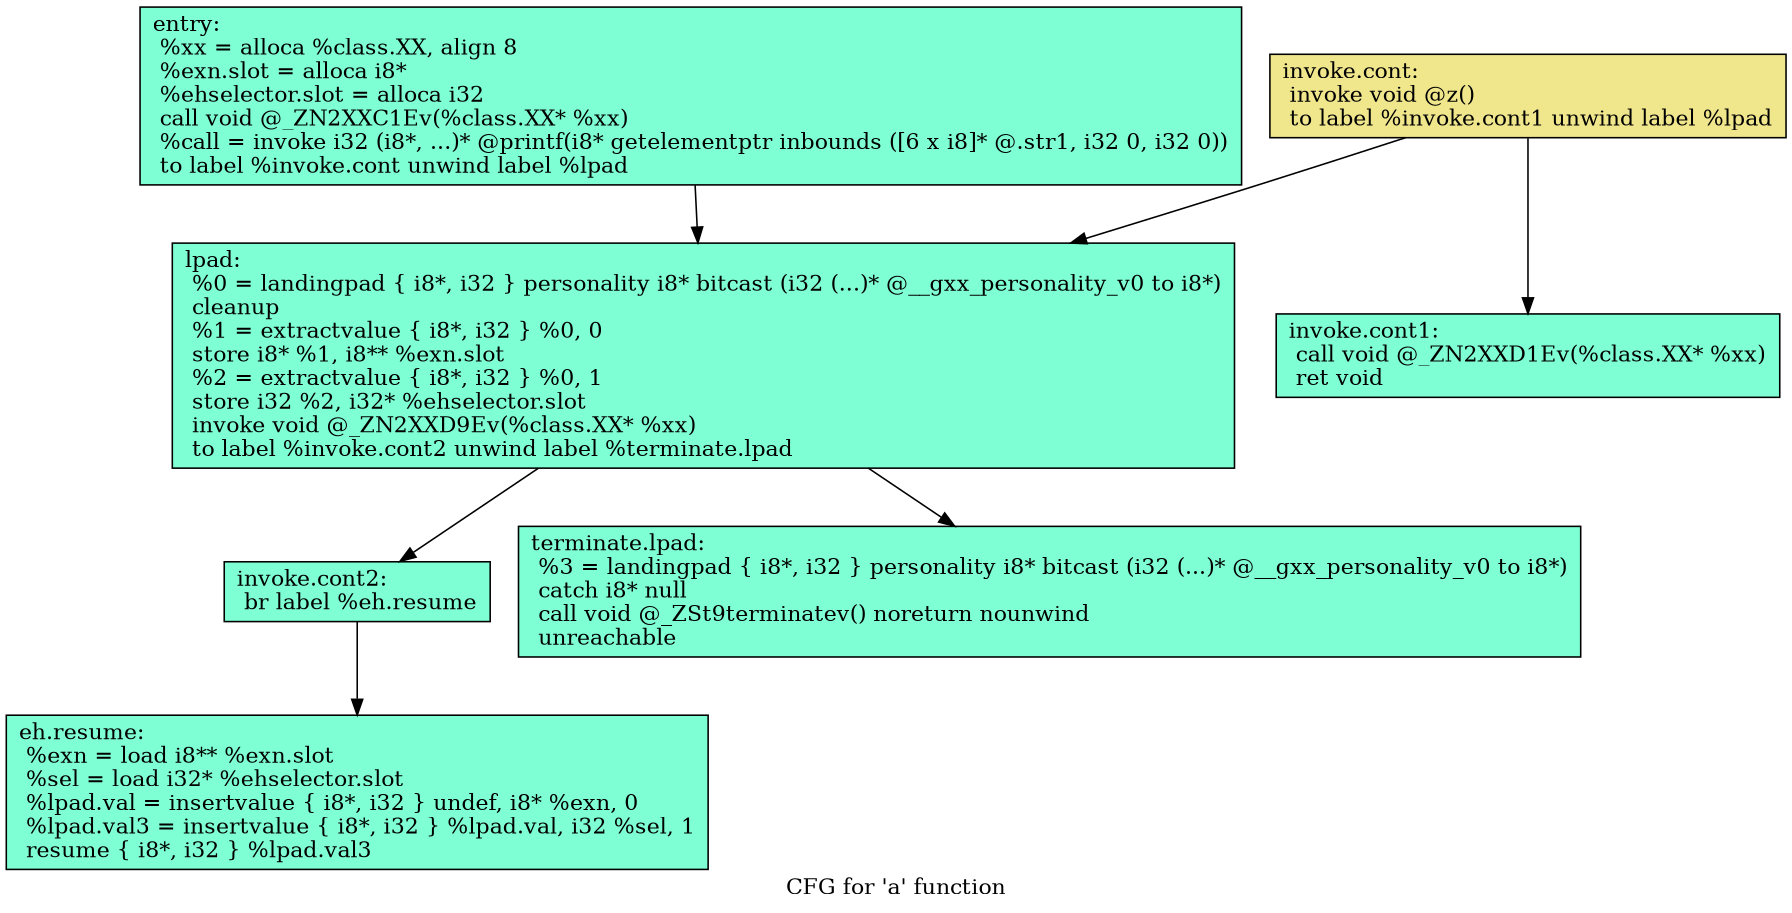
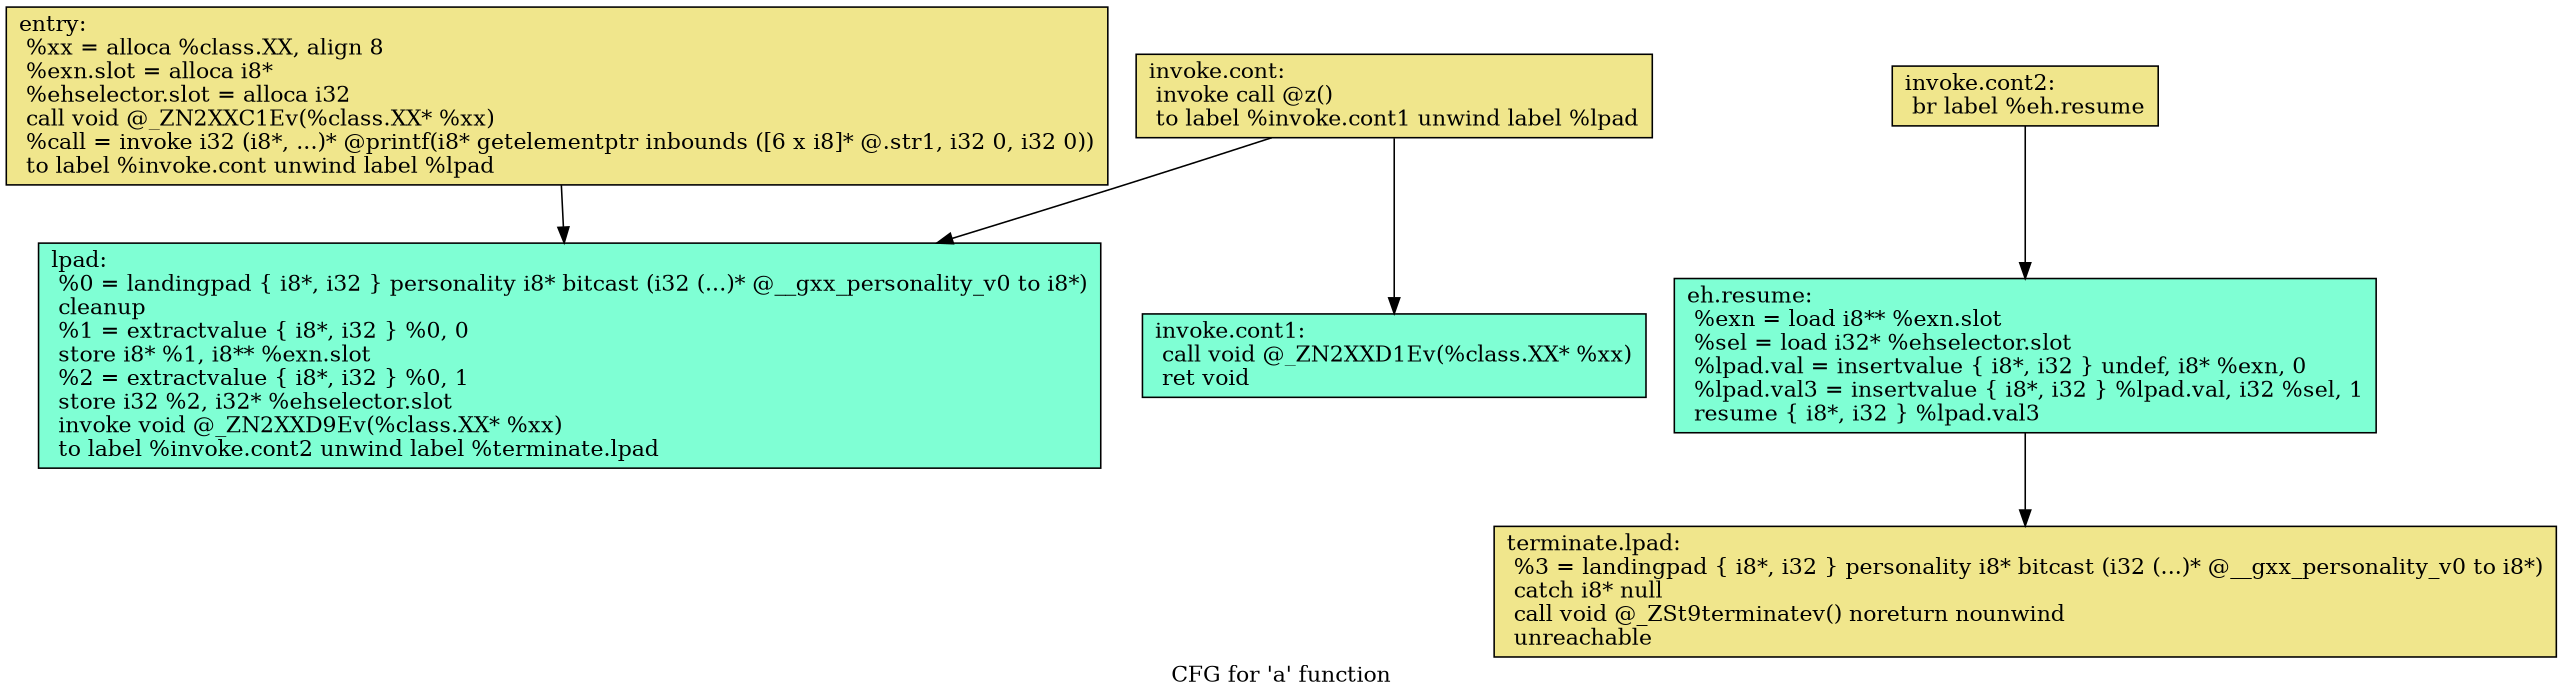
node "invoke.cont:": text "invoke void @z()" -> "invoke call @z()"
node "entry:": fillcolor aquamarine -> khaki
edge "lpad:" -> "terminate.lpad:": now "eh.resume:" -> "terminate.lpad:"
edge "lpad:" -> "invoke.cont2:": removed
node "invoke.cont2:": fillcolor aquamarine -> khaki
node "terminate.lpad:": fillcolor aquamarine -> khaki
